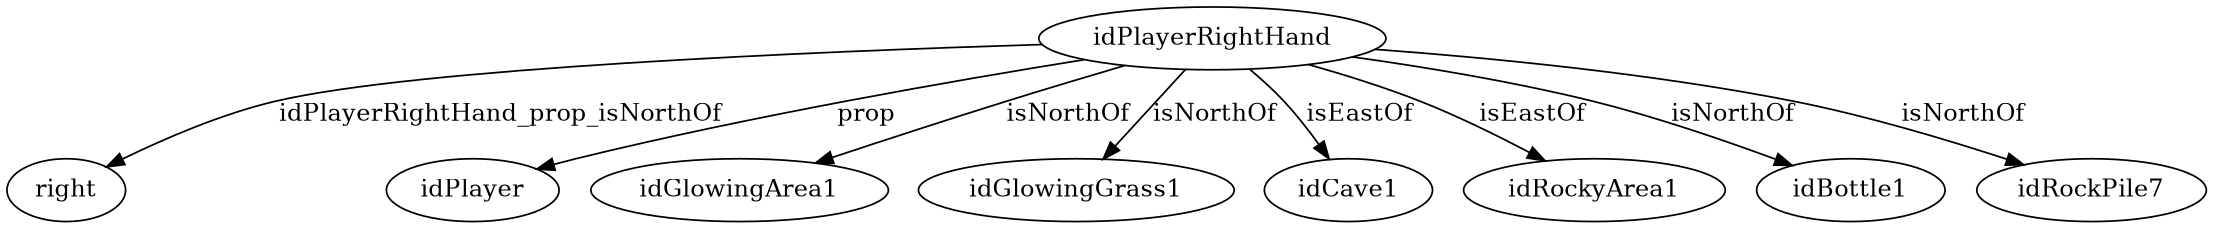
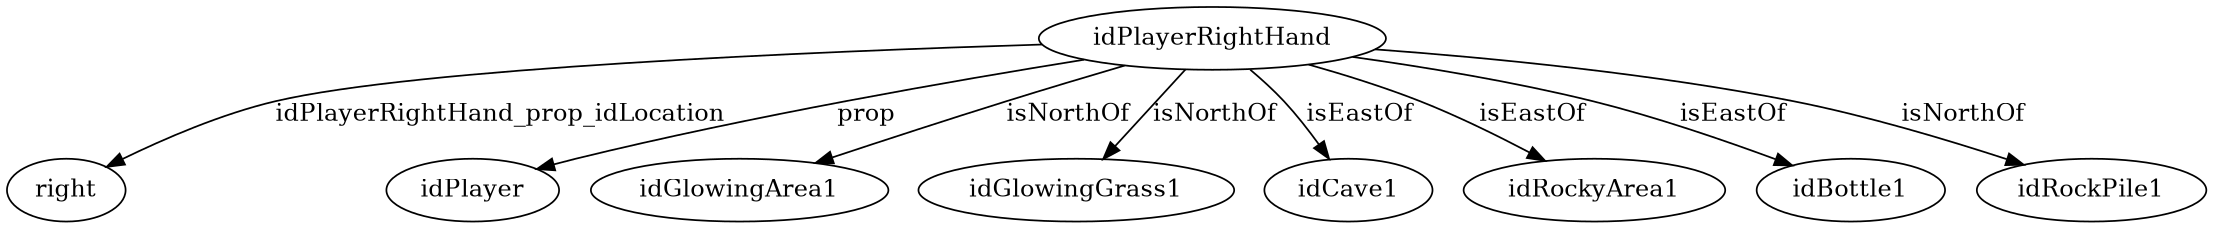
edge "idPlayerRightHand" -> "right": label "idPlayerRightHand_prop_isNorthOf" -> "idPlayerRightHand_prop_idLocation"
edge "idPlayerRightHand" -> "idBottle1": label "isNorthOf" -> "isEastOf"
node "idRockPile7": label "idRockPile7" -> "idRockPile1"
